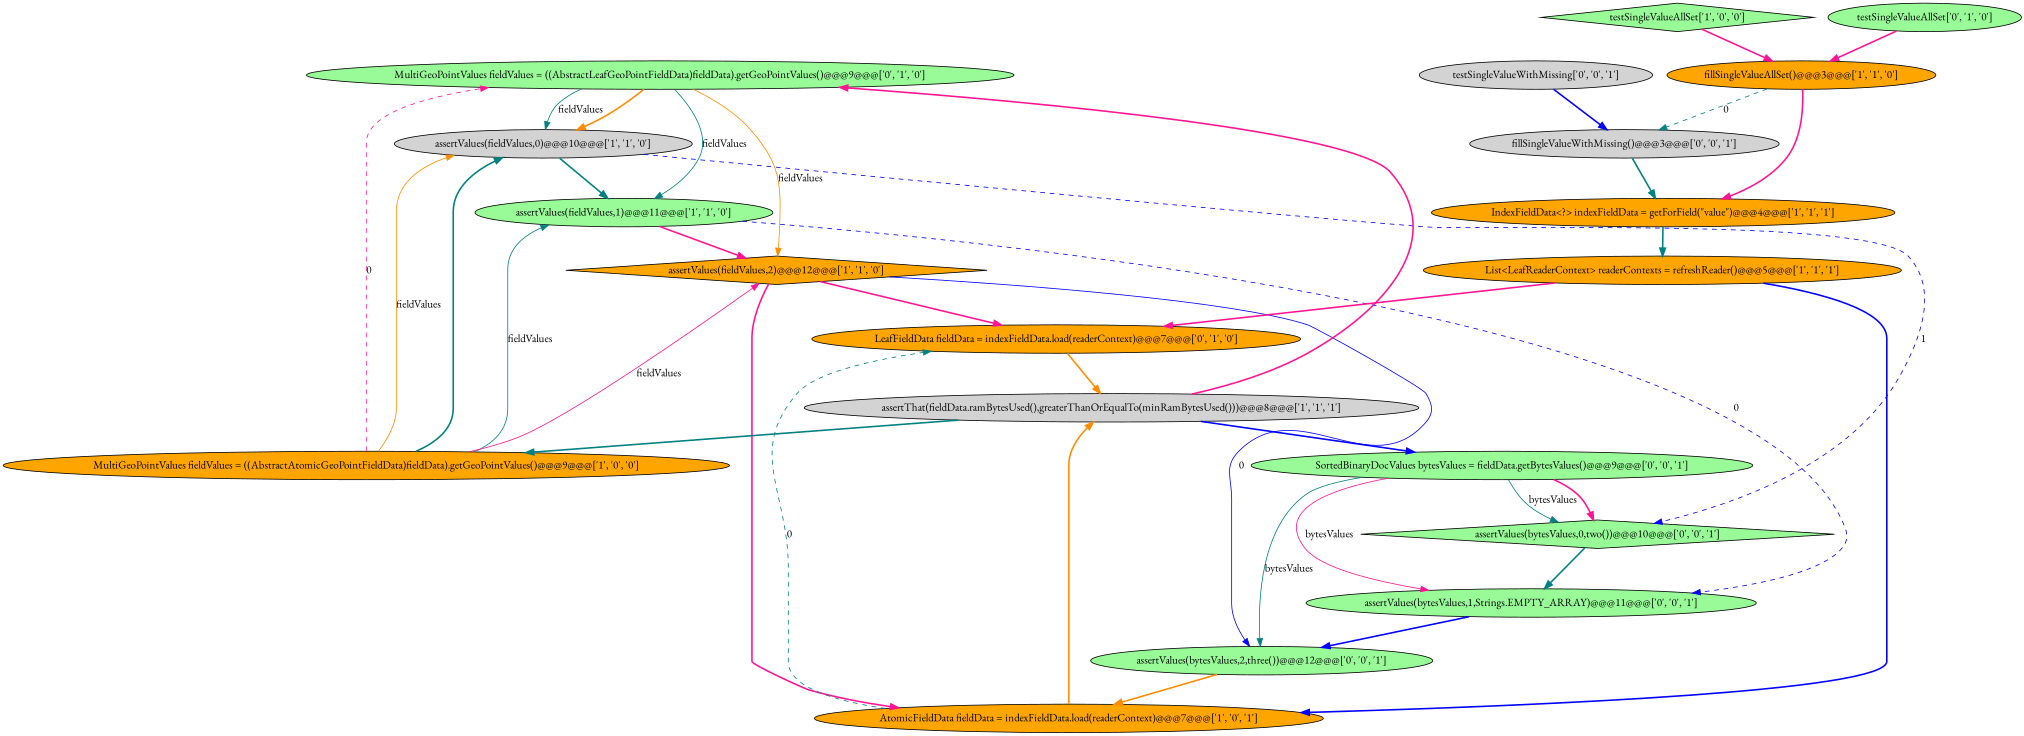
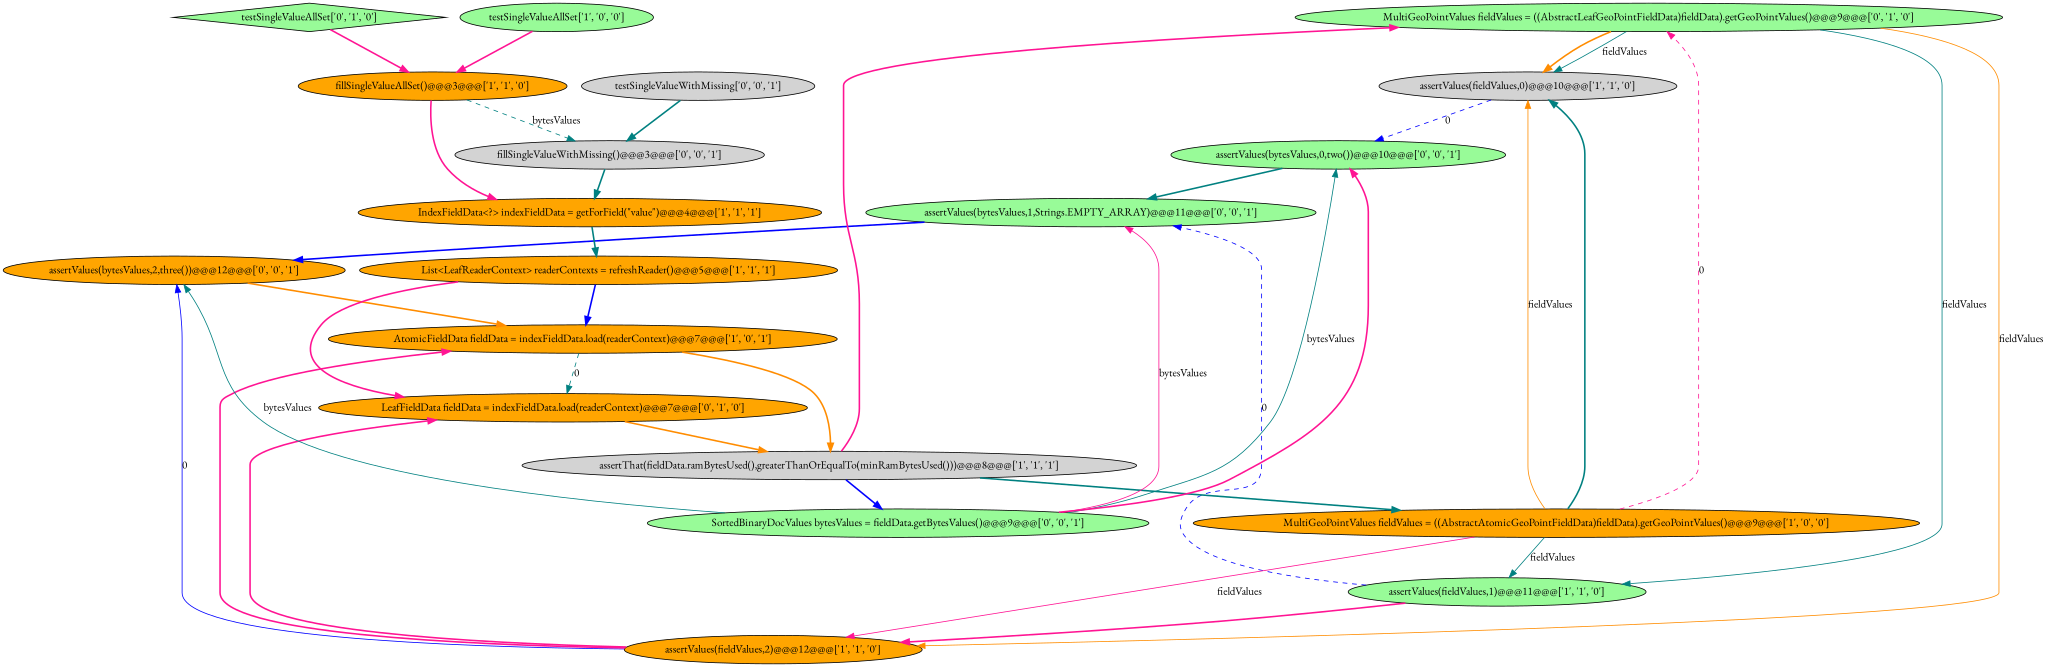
node "testSingleValueAllSet['1', '0', '0']": shape diamond -> ellipse
node "testSingleValueAllSet['0', '1', '0']": shape ellipse -> diamond
edge "testSingleValueWithMissing['0', '0', '1']" -> "fillSingleValueWithMissing()@@@3@@@['0', '0', '1']": color blue -> teal
edge "fillSingleValueAllSet()@@@3@@@['1', '1', '0']" -> "fillSingleValueWithMissing()@@@3@@@['0', '0', '1']": label "0" -> "bytesValues"
edge "assertValues(fieldValues,0)@@@10@@@['1', '1', '0']" -> "assertValues(fieldValues,1)@@@11@@@['1', '1', '0']": removed
node "assertValues(fieldValues,2)@@@12@@@['1', '1', '0']": shape diamond -> ellipse
edge "assertValues(fieldValues,0)@@@10@@@['1', '1', '0']" -> "assertValues(bytesValues,0,two())@@@10@@@['0', '0', '1']": label "1" -> "0"
node "assertValues(bytesValues,0,two())@@@10@@@['0', '0', '1']": shape diamond -> ellipse
node "assertValues(bytesValues,2,three())@@@12@@@['0', '0', '1']": fillcolor palegreen -> orange
